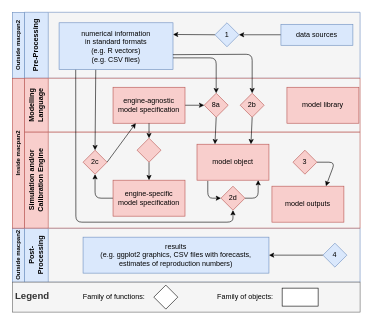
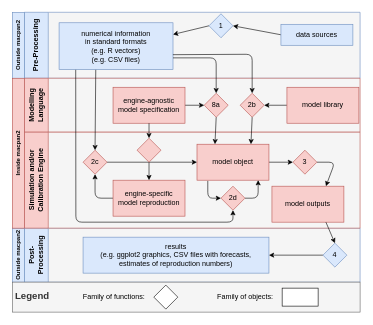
node "1": moved (227, 35) -> (221, 26)
edge "model library" -> "2b": added
edge "2c" -> "engine-agnostic model specification": now "2c" -> "model object"
edge "model object" -> "3": added
node "engine-specific model specification": label "engine-specific model specification" -> "engine-specific model reproduction"
edge "model outputs" -> "4": added
